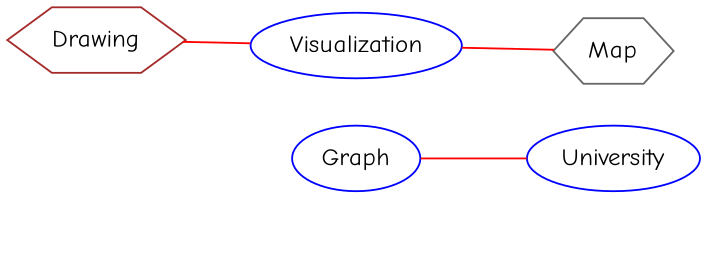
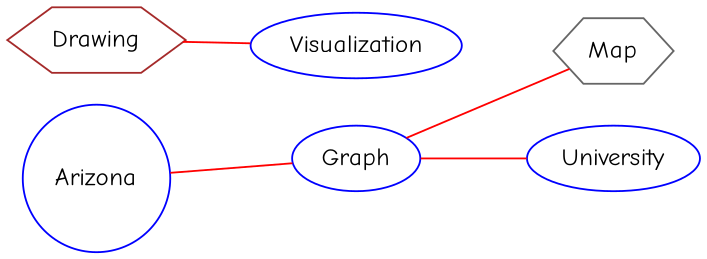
edge "Visualization" -- "Map": now "Graph" -- "Map"
node "Arizona": added
